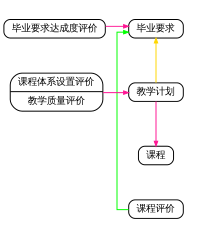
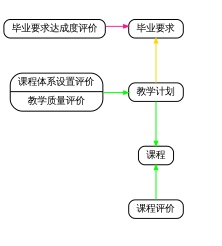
edge "课程体系设置评价" -> "教学计划": color deeppink -> green
edge "教学计划" -> "课程": color deeppink -> green
edge "课程评价" -> "毕业要求": now "课程评价" -> "课程"
